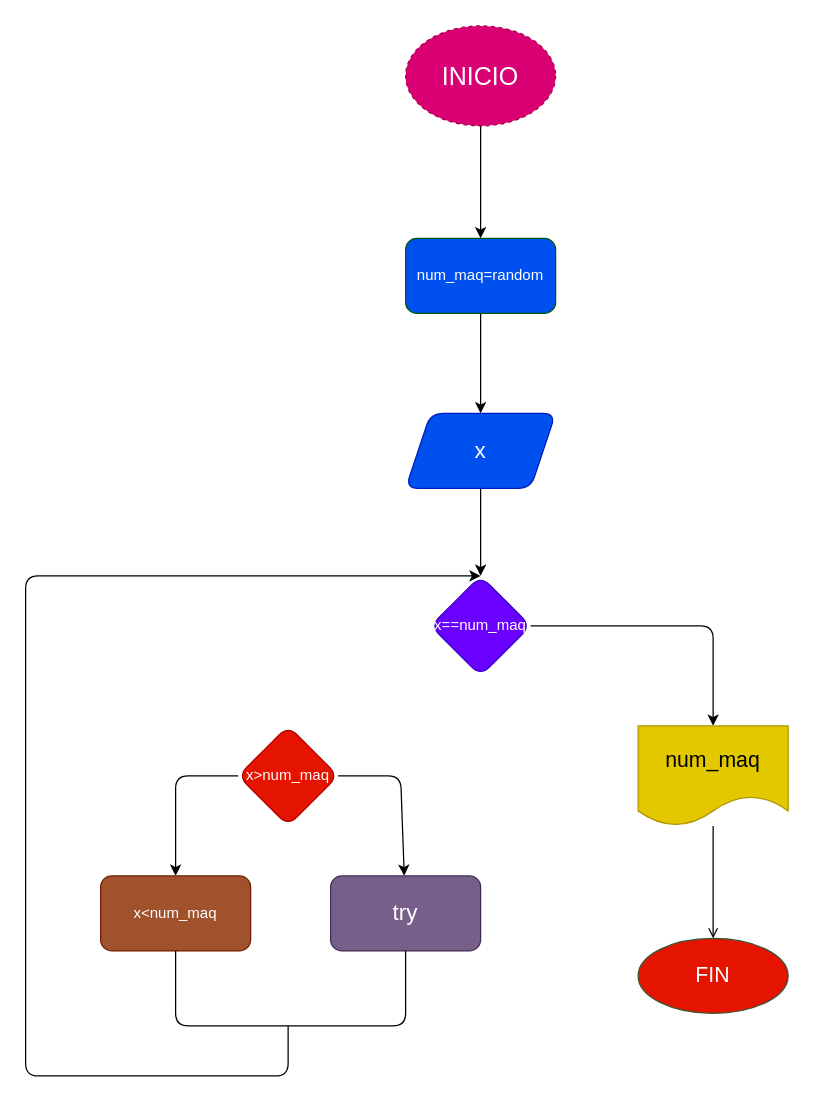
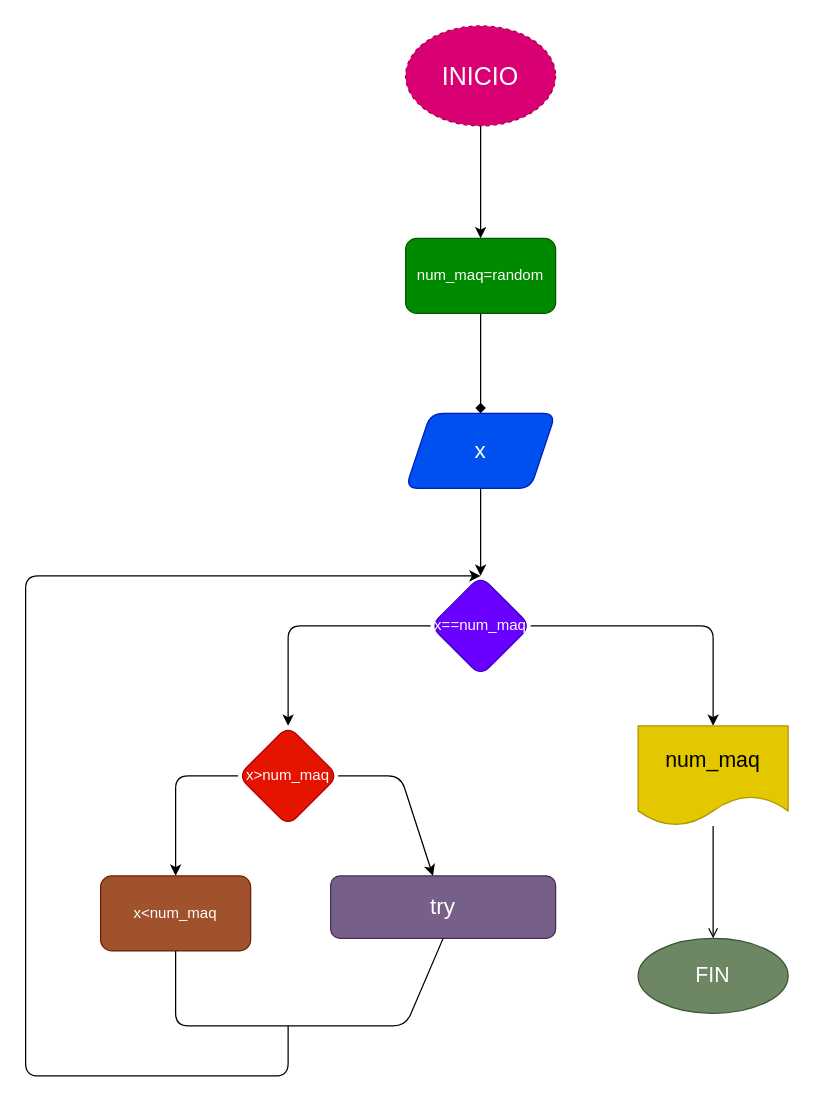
node "num_maq=random": fillcolor #0050ef -> #008a00
edge "num_maq=random" -> "x": arrowhead classic -> diamond
edge "x==num_maq" -> "x>num_maq": added
node "try": size 150x75 -> 225x63
node "FIN": fillcolor #e51400 -> #6d8764
